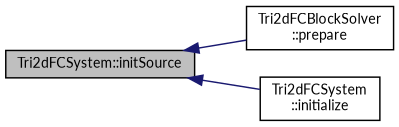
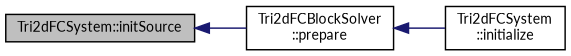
edge "Tri2dFCSystem ::initialize" -> "Tri2dFCSystem::initSource": now "Tri2dFCSystem ::initialize" -> "Tri2dFCBlockSolver ::prepare"
